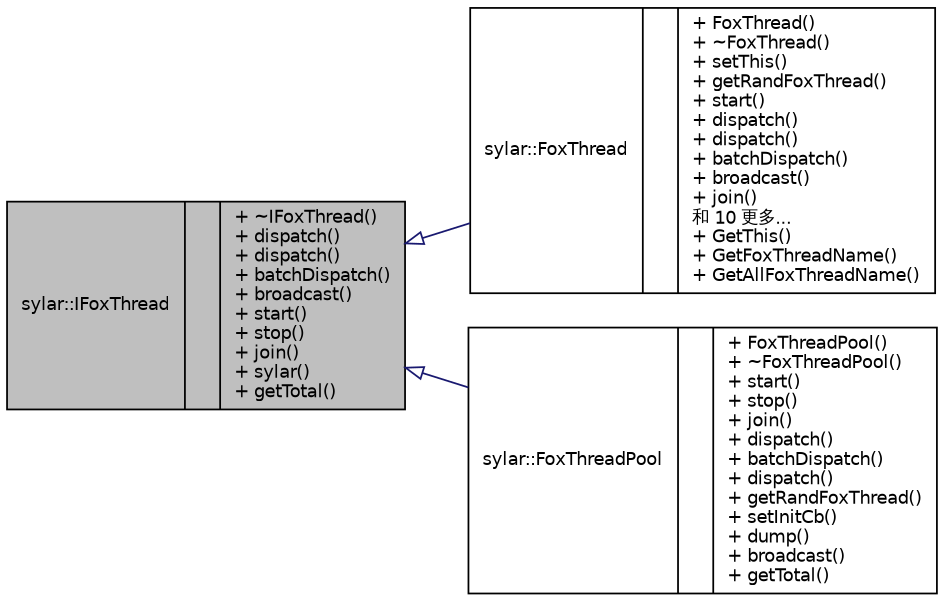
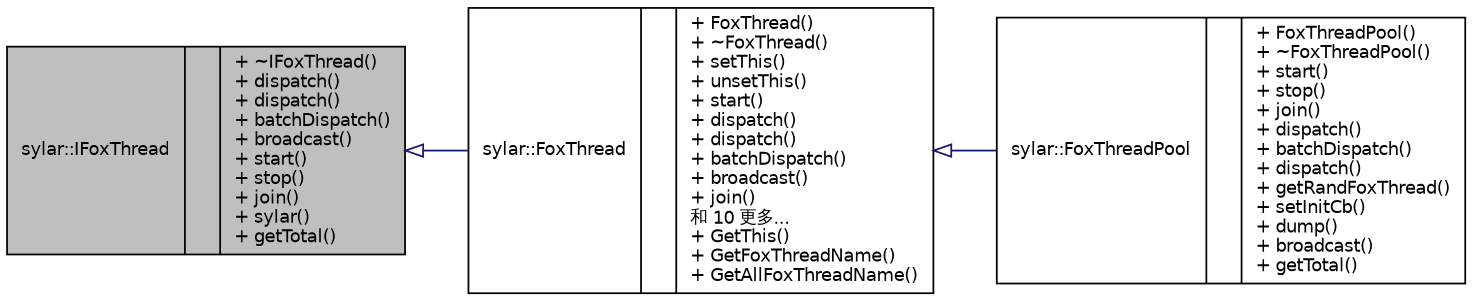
node "sylar::FoxThread": text "+ getRandFoxThread()" -> "+ unsetThis()"
edge "sylar::FoxThreadPool" -> "sylar::IFoxThread": now "sylar::FoxThreadPool" -> "sylar::FoxThread"
